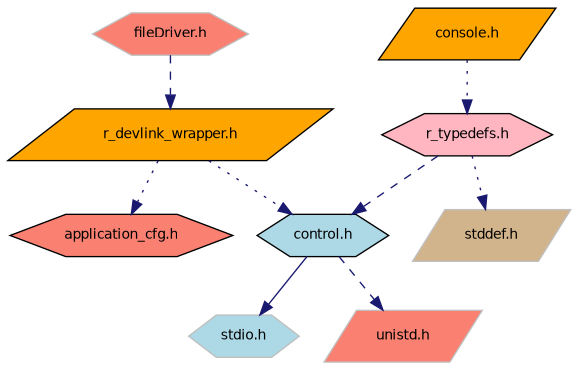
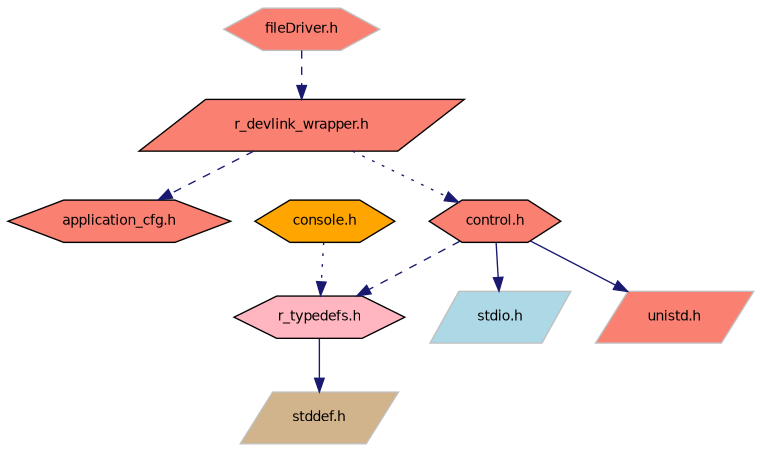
node "console.h": shape parallelogram -> hexagon
node "r_devlink_wrapper.h": fillcolor orange -> salmon
edge "r_typedefs.h" -> "stddef.h": style dotted -> solid
edge "r_devlink_wrapper.h" -> "application_cfg.h": style dotted -> dashed
edge "r_typedefs.h" -> "control.h": reversed
node "control.h": fillcolor lightblue -> salmon
edge "control.h" -> "unistd.h": style dashed -> solid
node "stdio.h": shape hexagon -> parallelogram
